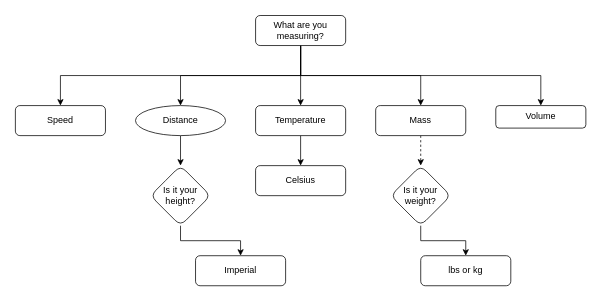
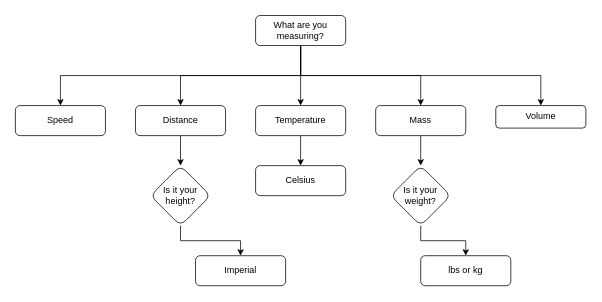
node "Distance": shape ellipse -> rounded rectangle
edge "Mass" -> "Is it your weight?": style dashed -> solid
